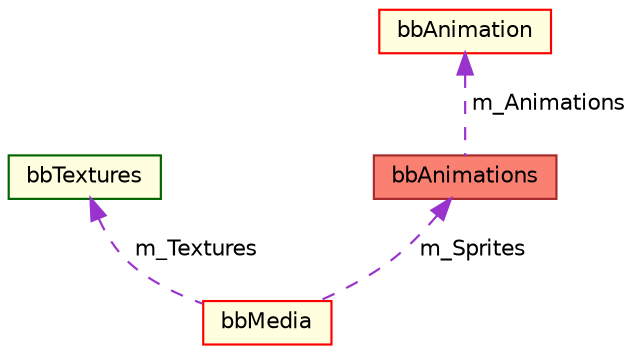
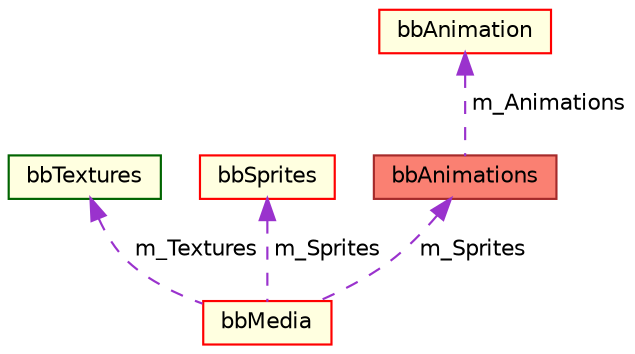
node "bbSprites": added
